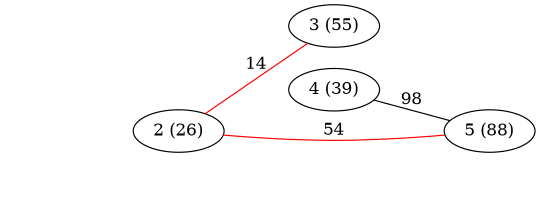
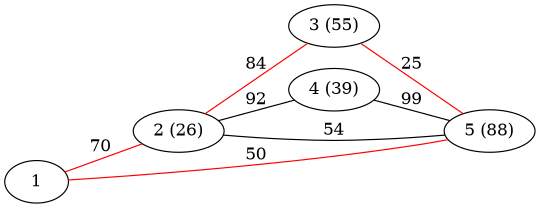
edge "3 (55)" -- "2 (26)": label "14" -> "84"
edge "3 (55)" -- "5 (88)": added, label "25"
edge "4 (39)" -- "5 (88)": label "98" -> "99"
edge "4 (39)" -- "2 (26)": added, label "92"
edge "2 (26)" -- "5 (88)": color red -> black
node "1": added
